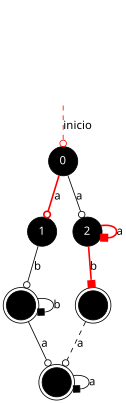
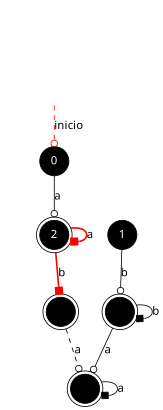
edge "0" -> "1": removed, label "a"
node "2": shape circle -> doublecircle
